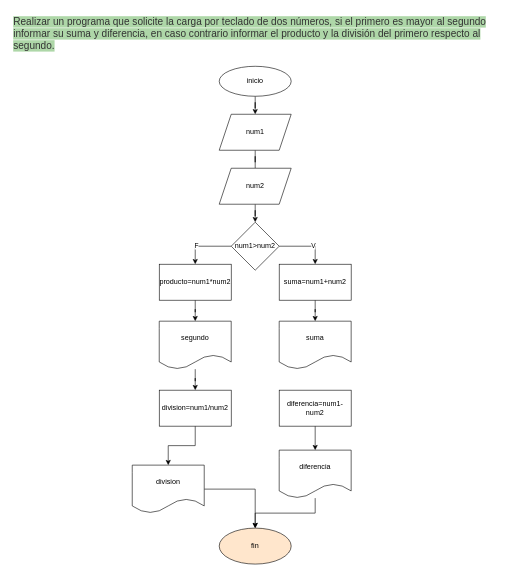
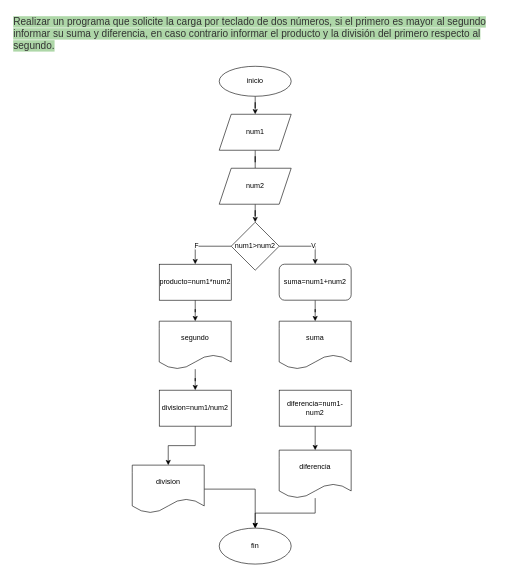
node "suma=num1+num2": shape rectangle -> rounded rectangle
node "fin": fillcolor #ffe6cc -> #ffffff
